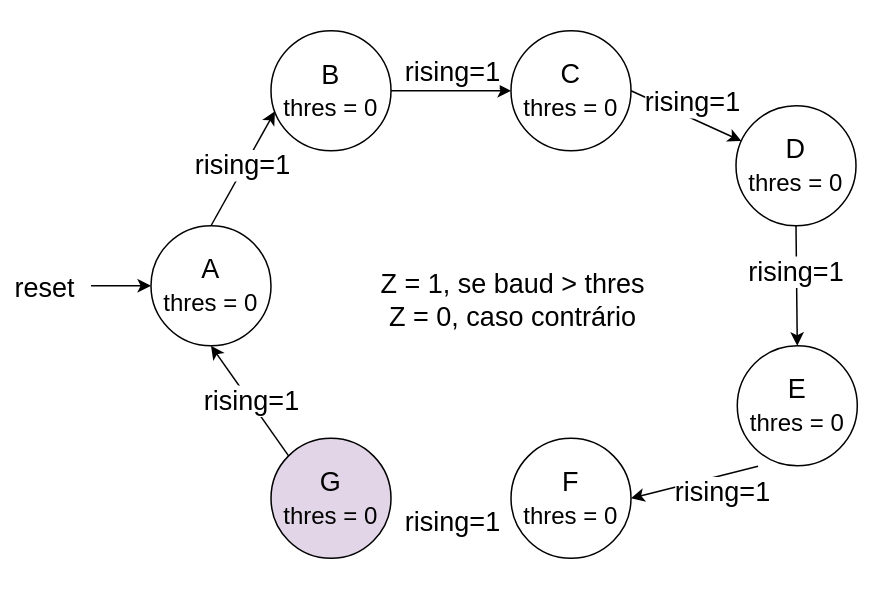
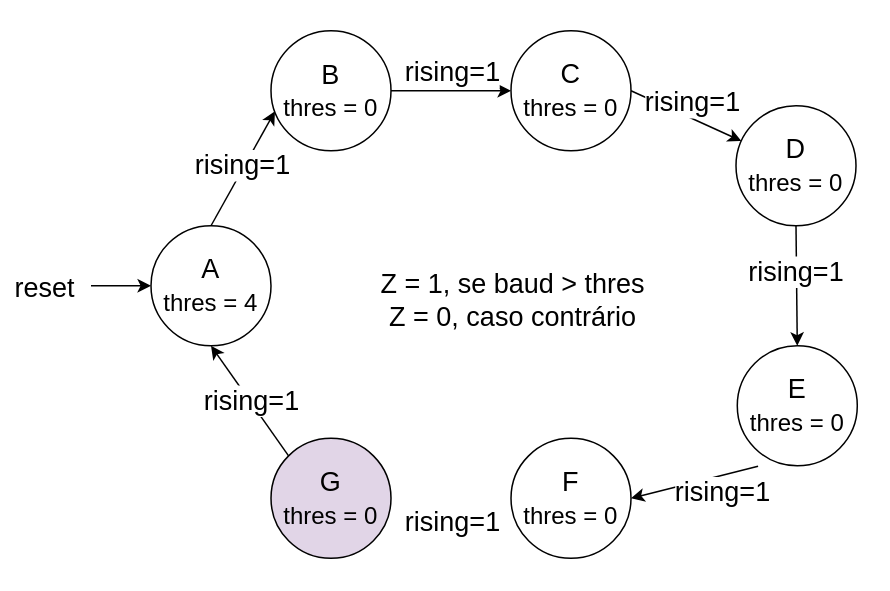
node "A thres = 0": label "A thres = 0" -> "A thres = 4"
